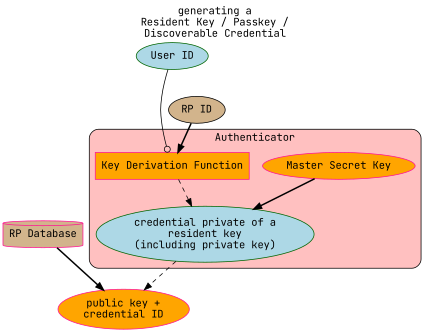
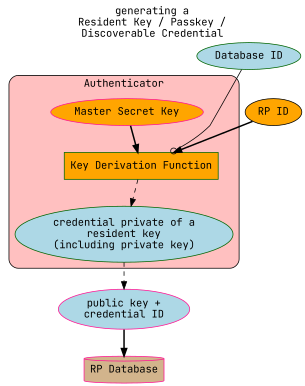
node "User ID": label "User ID" -> "Database ID"
node "RP ID": fillcolor tan -> orange
node "Key Derivation Function": color deeppink -> darkgreen
edge "Master Secret Key" -> "credential private of a resident key (including private key)": now "Master Secret Key" -> "Key Derivation Function"
edge "RP Database" -> "public key + credential ID": reversed
node "public key + credential ID": fillcolor orange -> lightblue
